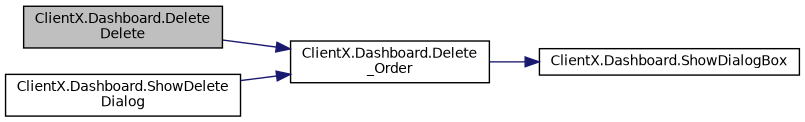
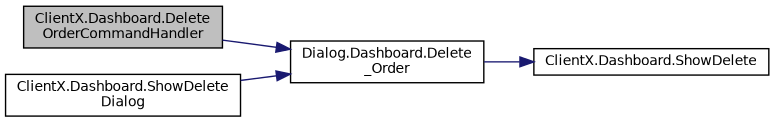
node "ClientX.Dashboard.Delete Delete": label "ClientX.Dashboard.Delete Delete" -> "ClientX.Dashboard.Delete OrderCommandHandler"
node "ClientX.Dashboard.Delete _Order": label "ClientX.Dashboard.Delete _Order" -> "Dialog.Dashboard.Delete _Order"
node "ClientX.Dashboard.ShowDialogBox": label "ClientX.Dashboard.ShowDialogBox" -> "ClientX.Dashboard.ShowDelete"
